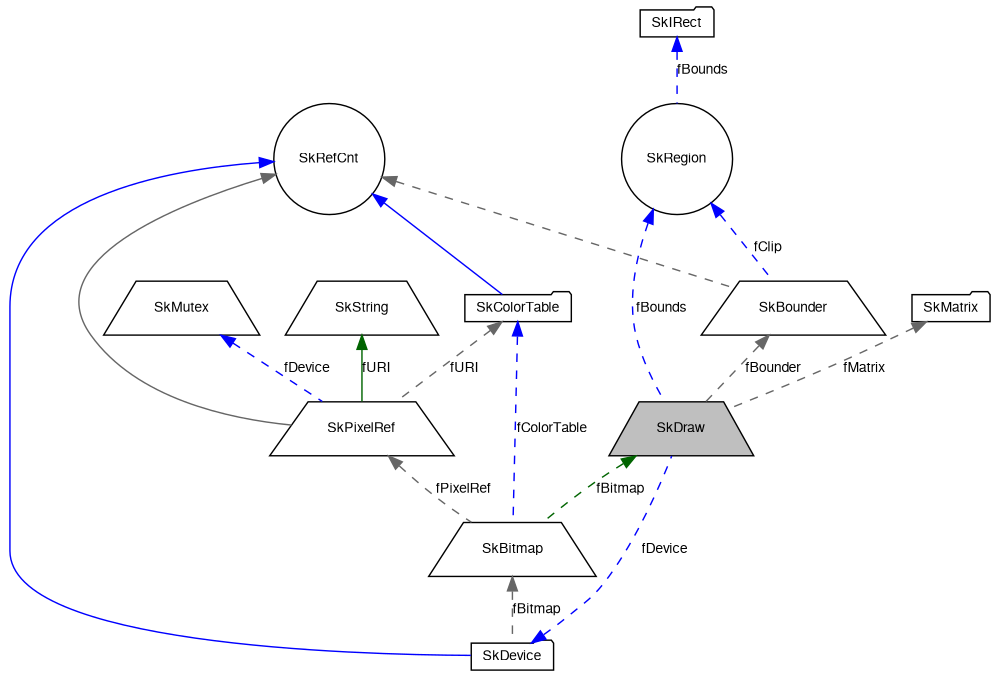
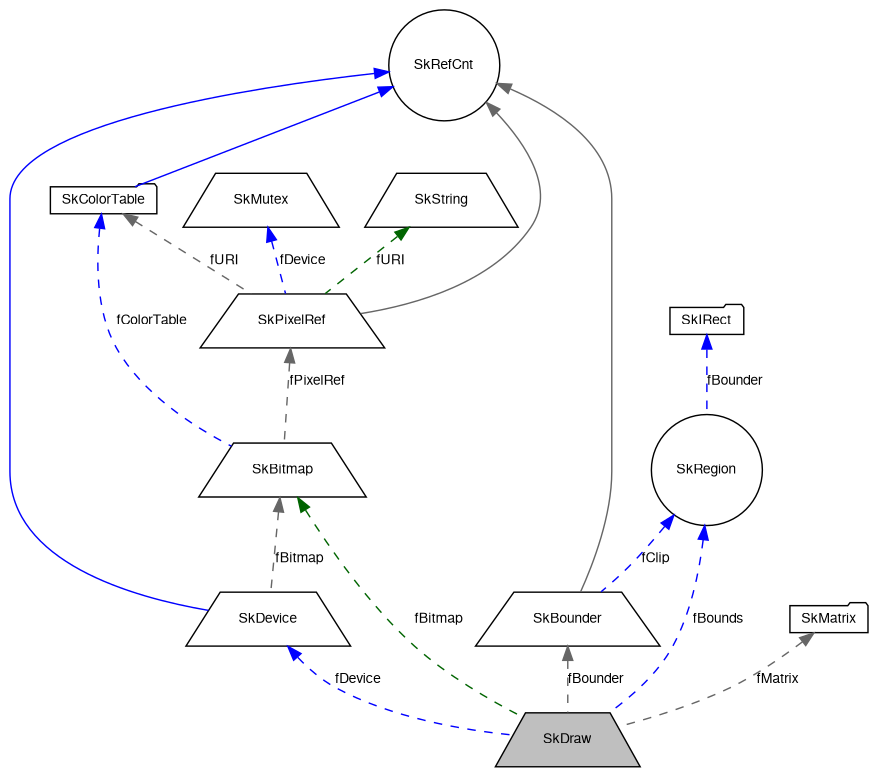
edge "SkRegion" -> "SkIRect": label "fBounds" -> "fBounder"
edge "SkBounder" -> "SkRefCnt": style dashed -> solid
edge "SkPixelRef" -> "SkString": style solid -> dashed
edge "SkBitmap" -> "SkDraw": reversed
node "SkDevice": shape folder -> trapezium
